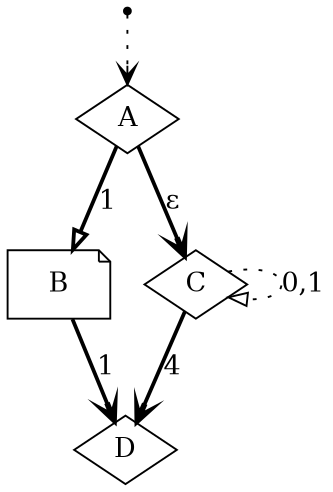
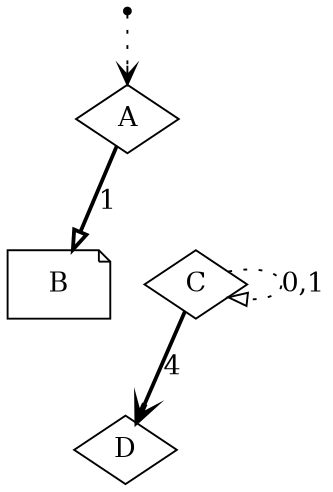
edge "A" -> "C": removed, label "ε"
edge "B" -> "D": removed, label "1"
